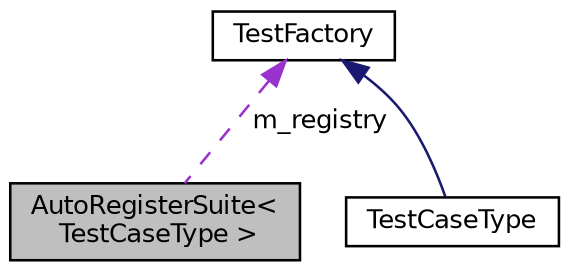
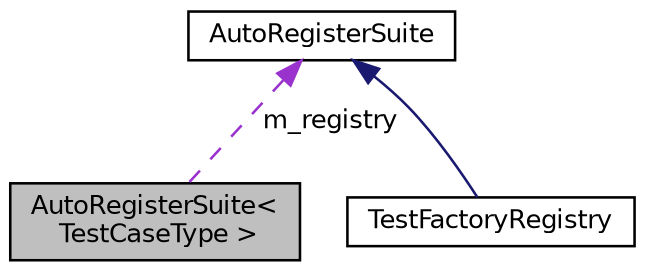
node "TestFactory": label "TestFactory" -> "AutoRegisterSuite"
node "TestCaseType": label "TestCaseType" -> "TestFactoryRegistry"
